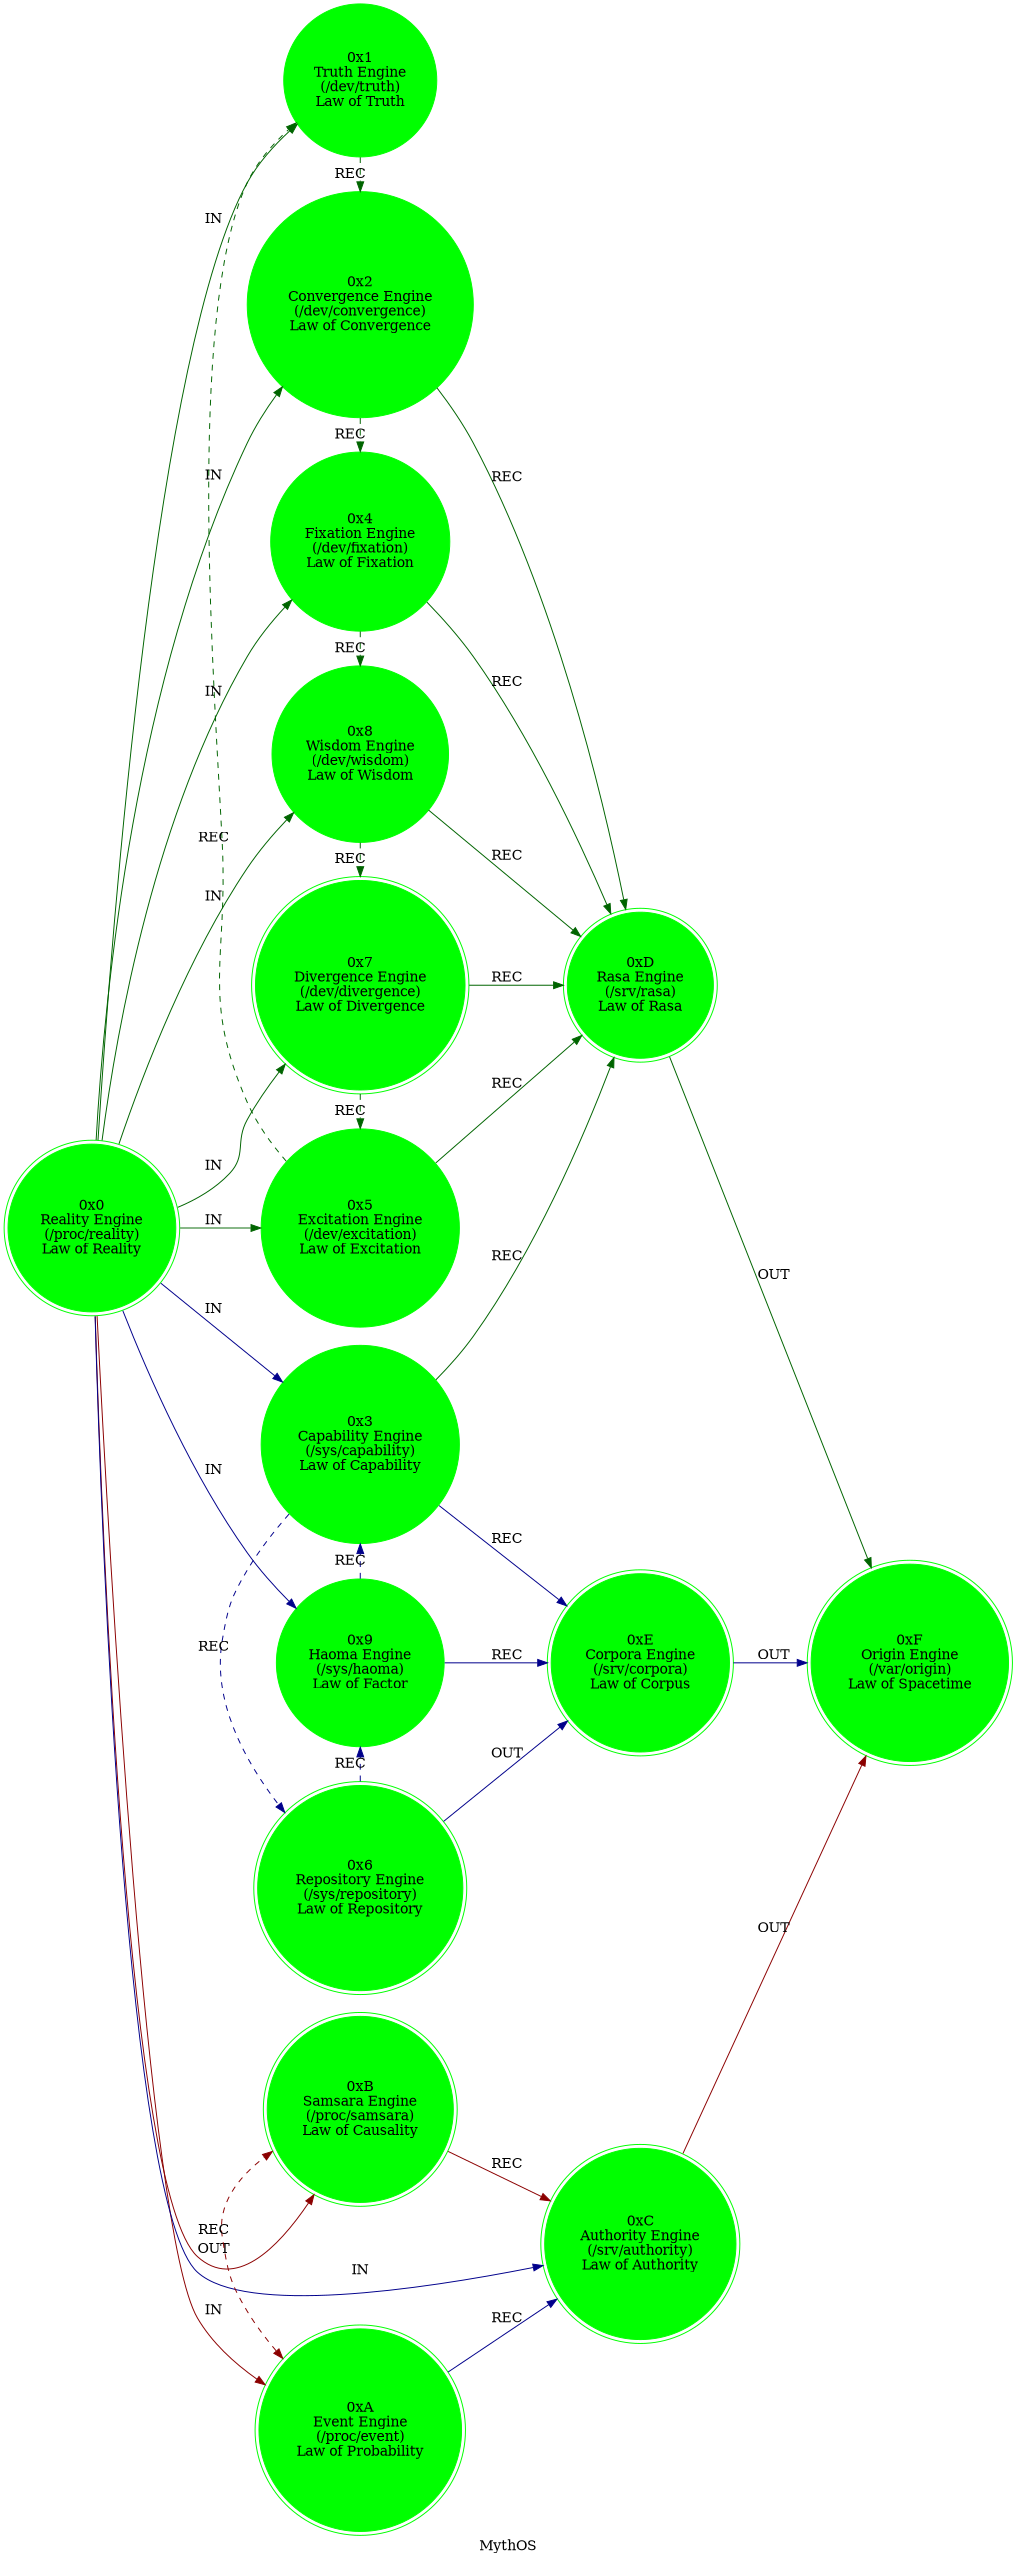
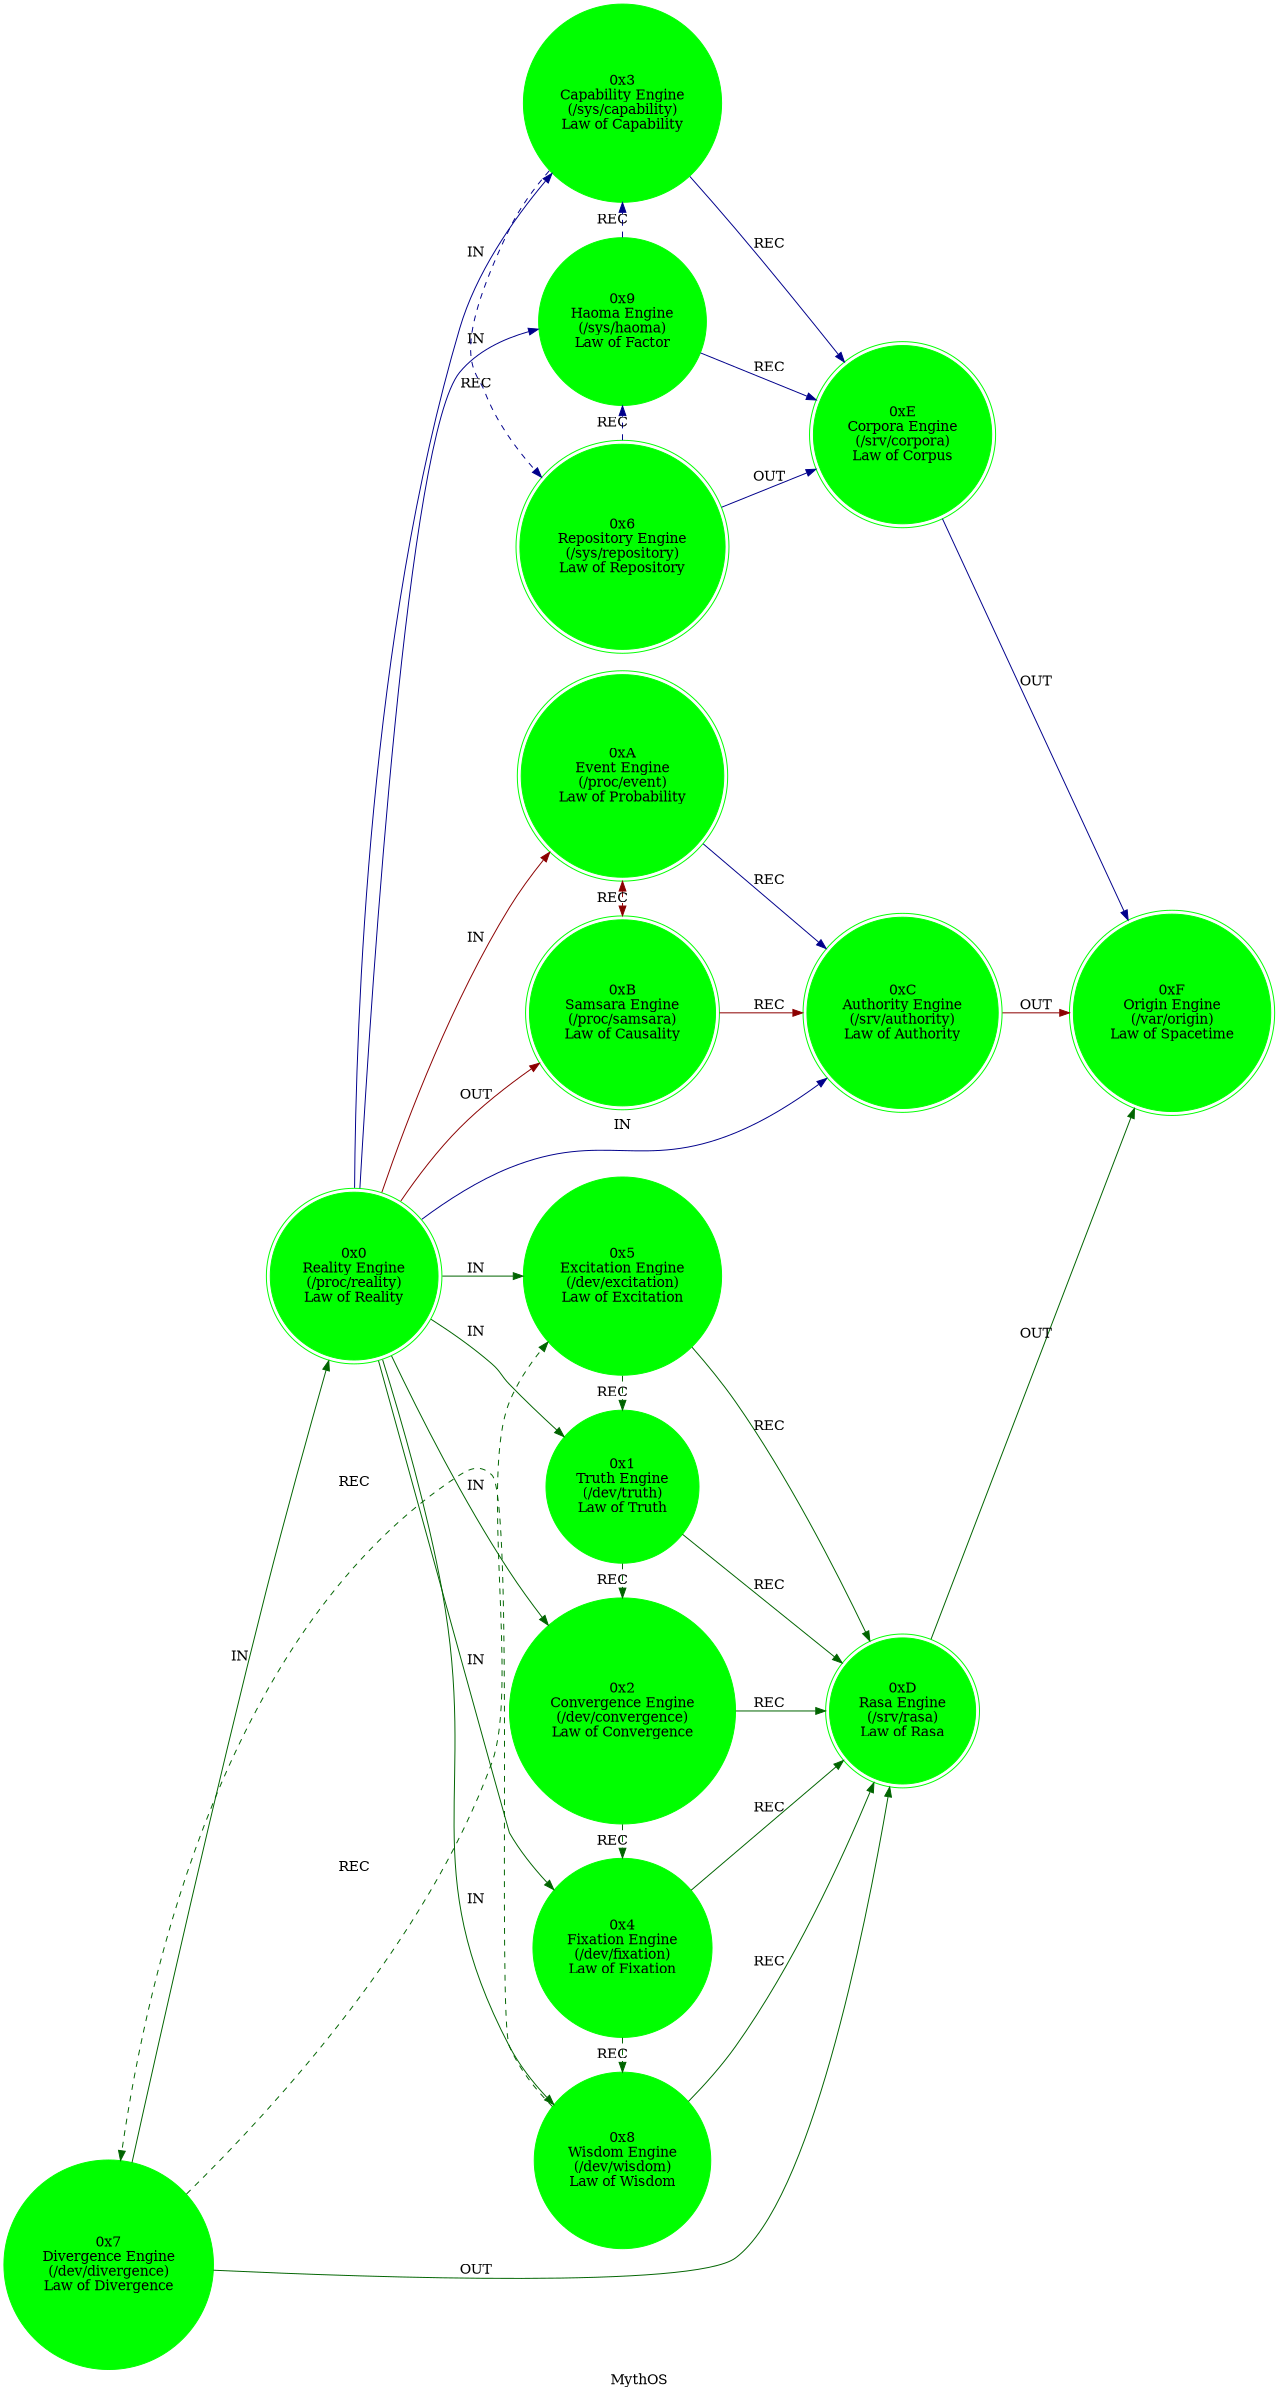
edge "0x7 Divergence Engine (/dev/divergence) Law of Divergence" -> "0xD Rasa Engine (/srv/rasa) Law of Rasa": label "REC" -> "OUT"
node "0x7 Divergence Engine (/dev/divergence) Law of Divergence": shape doublecircle -> circle
edge "0x0 Reality Engine (/proc/reality) Law of Reality" -> "0x7 Divergence Engine (/dev/divergence) Law of Divergence": reversed
edge "0x3 Capability Engine (/sys/capability) Law of Capability" -> "0xD Rasa Engine (/srv/rasa) Law of Rasa": now "0x1 Truth Engine (/dev/truth) Law of Truth" -> "0xD Rasa Engine (/srv/rasa) Law of Rasa"
